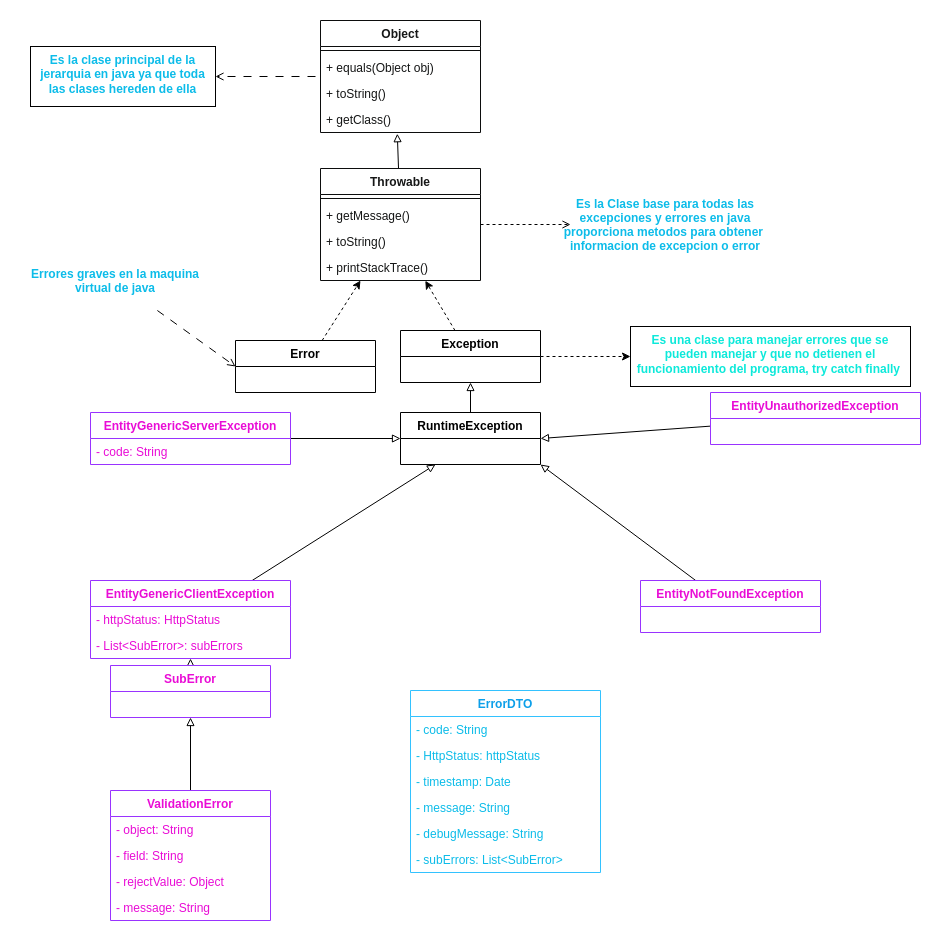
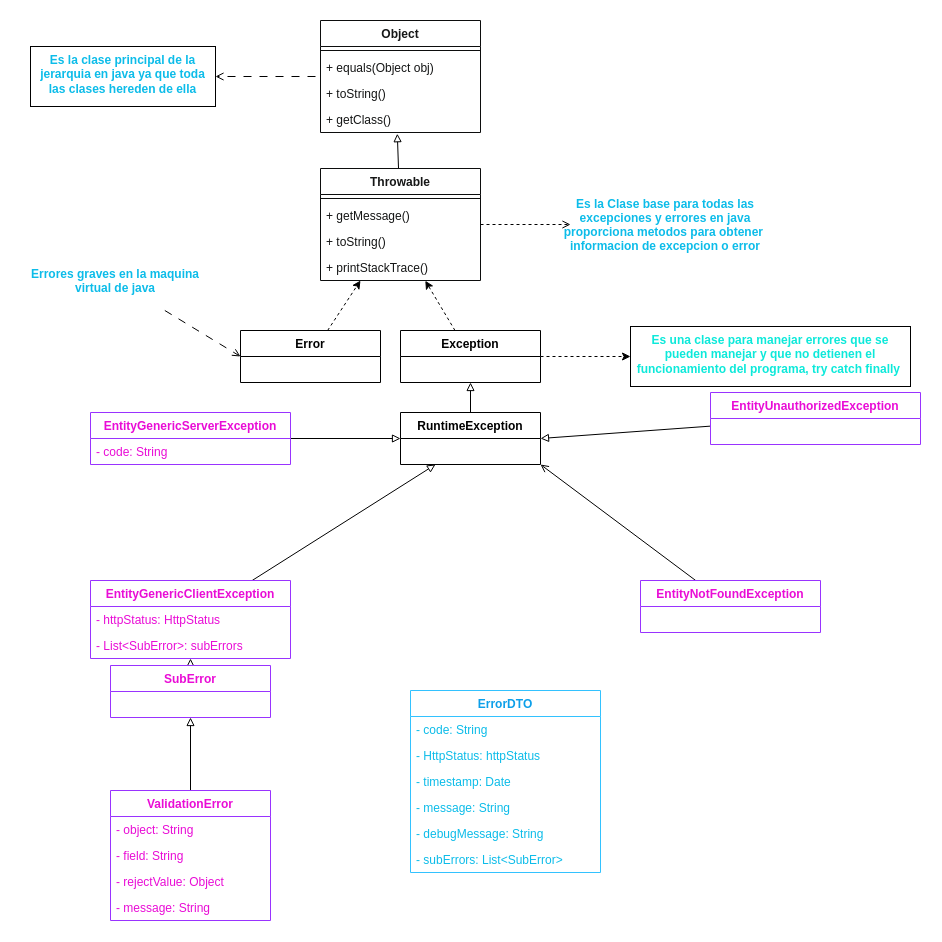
node "Error": moved (306, 367) -> (311, 357)
edge "EntityNotFoundException" -> "RuntimeException": arrowhead block -> open
